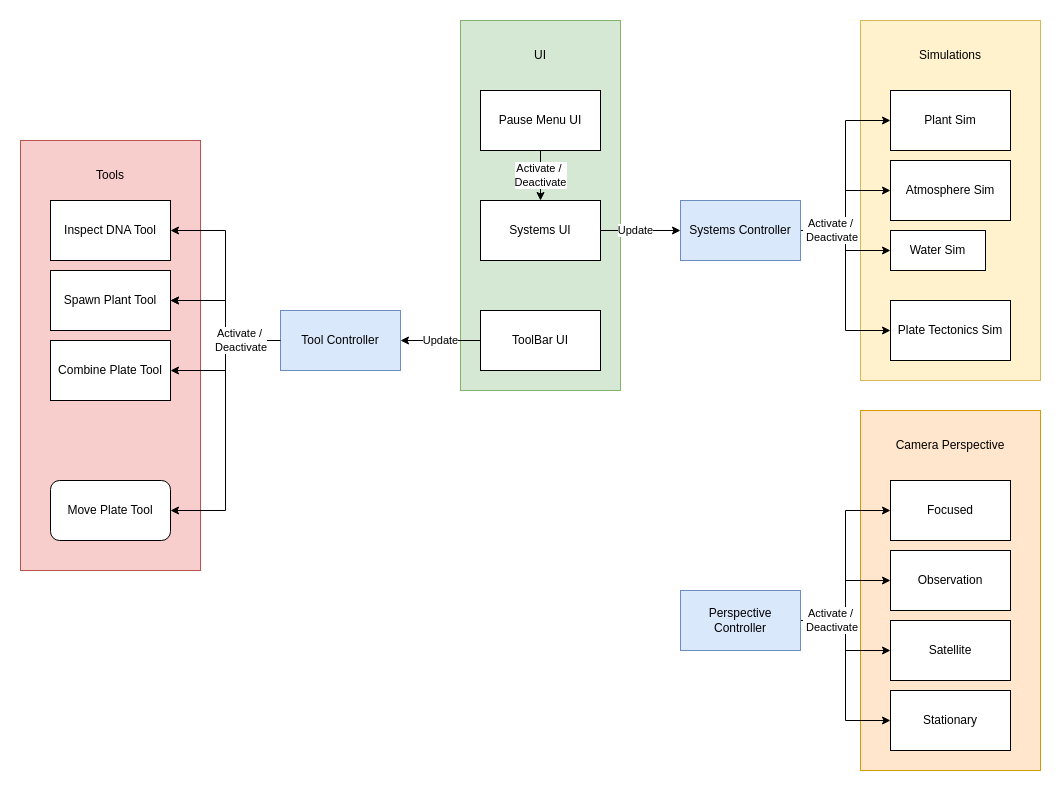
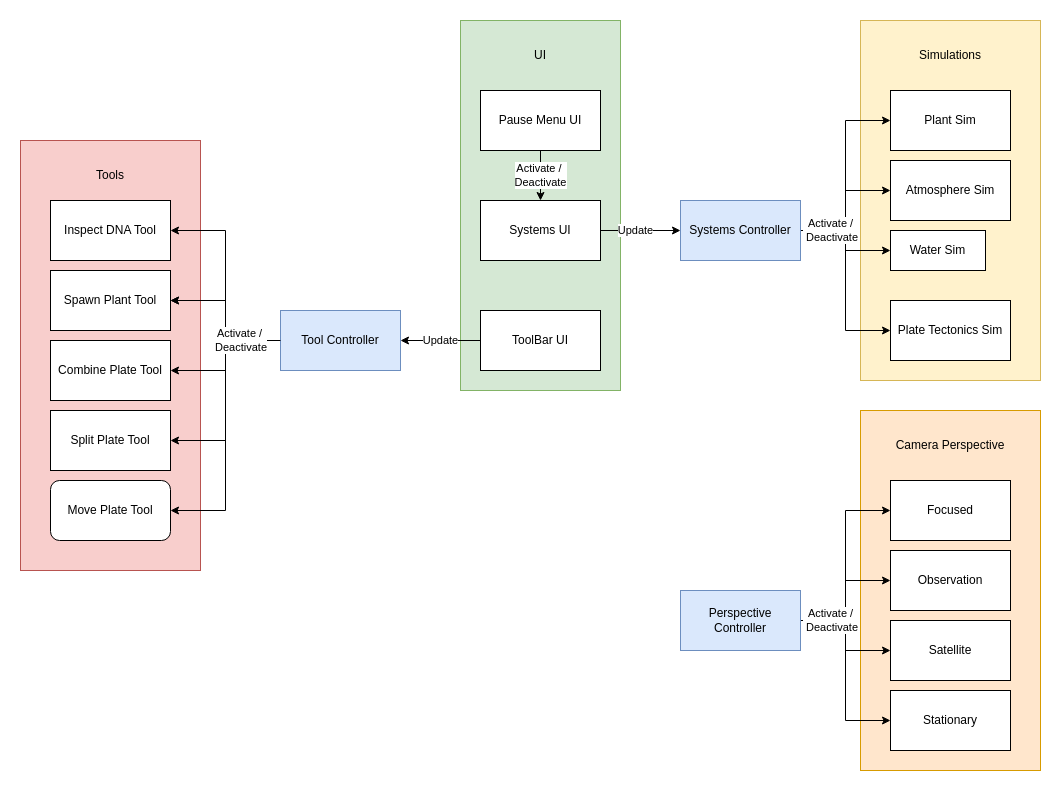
node "Split Plate Tool": added
edge "Tool Controller" -> "Split Plate Tool": added
